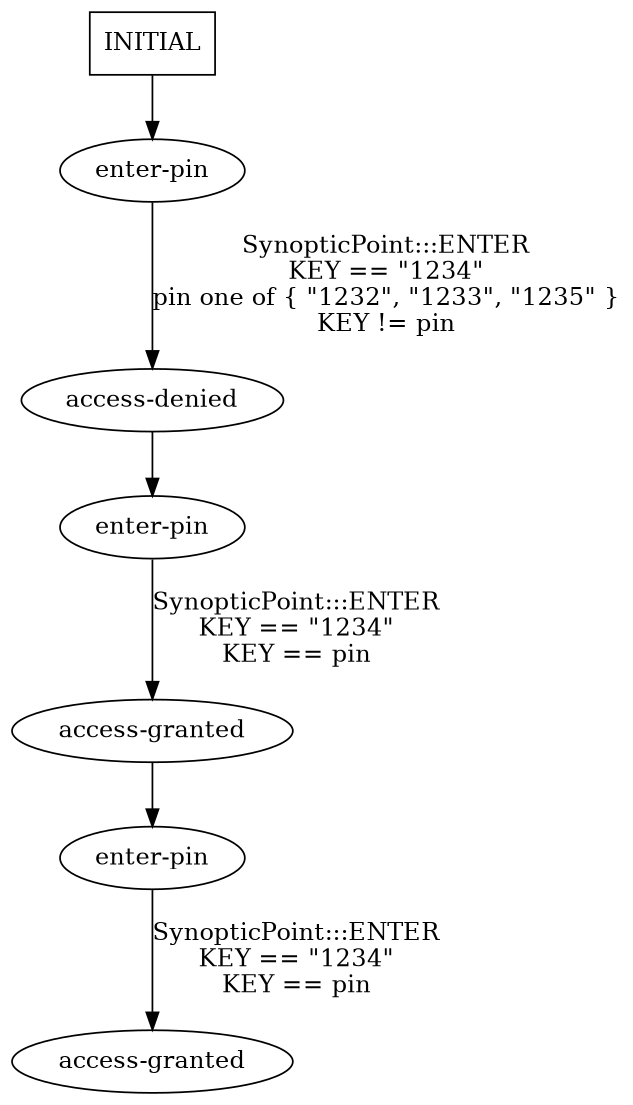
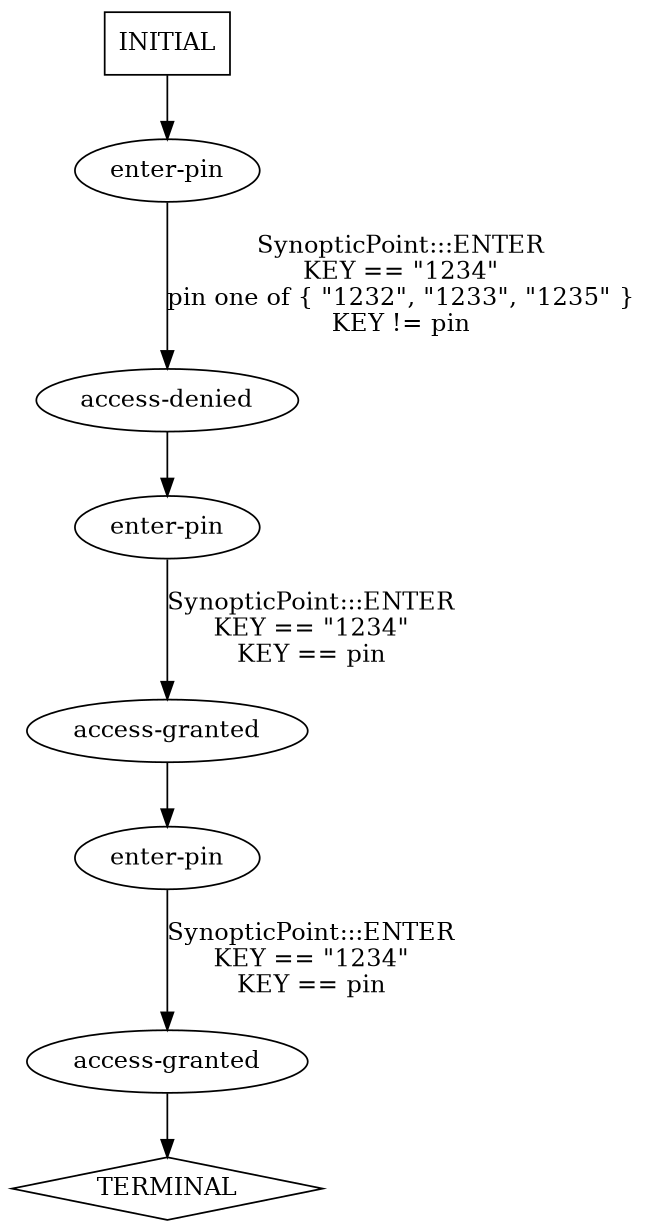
node "TERMINAL": added
